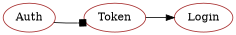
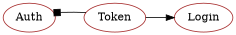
edge "Auth" -> "Token": reversed
